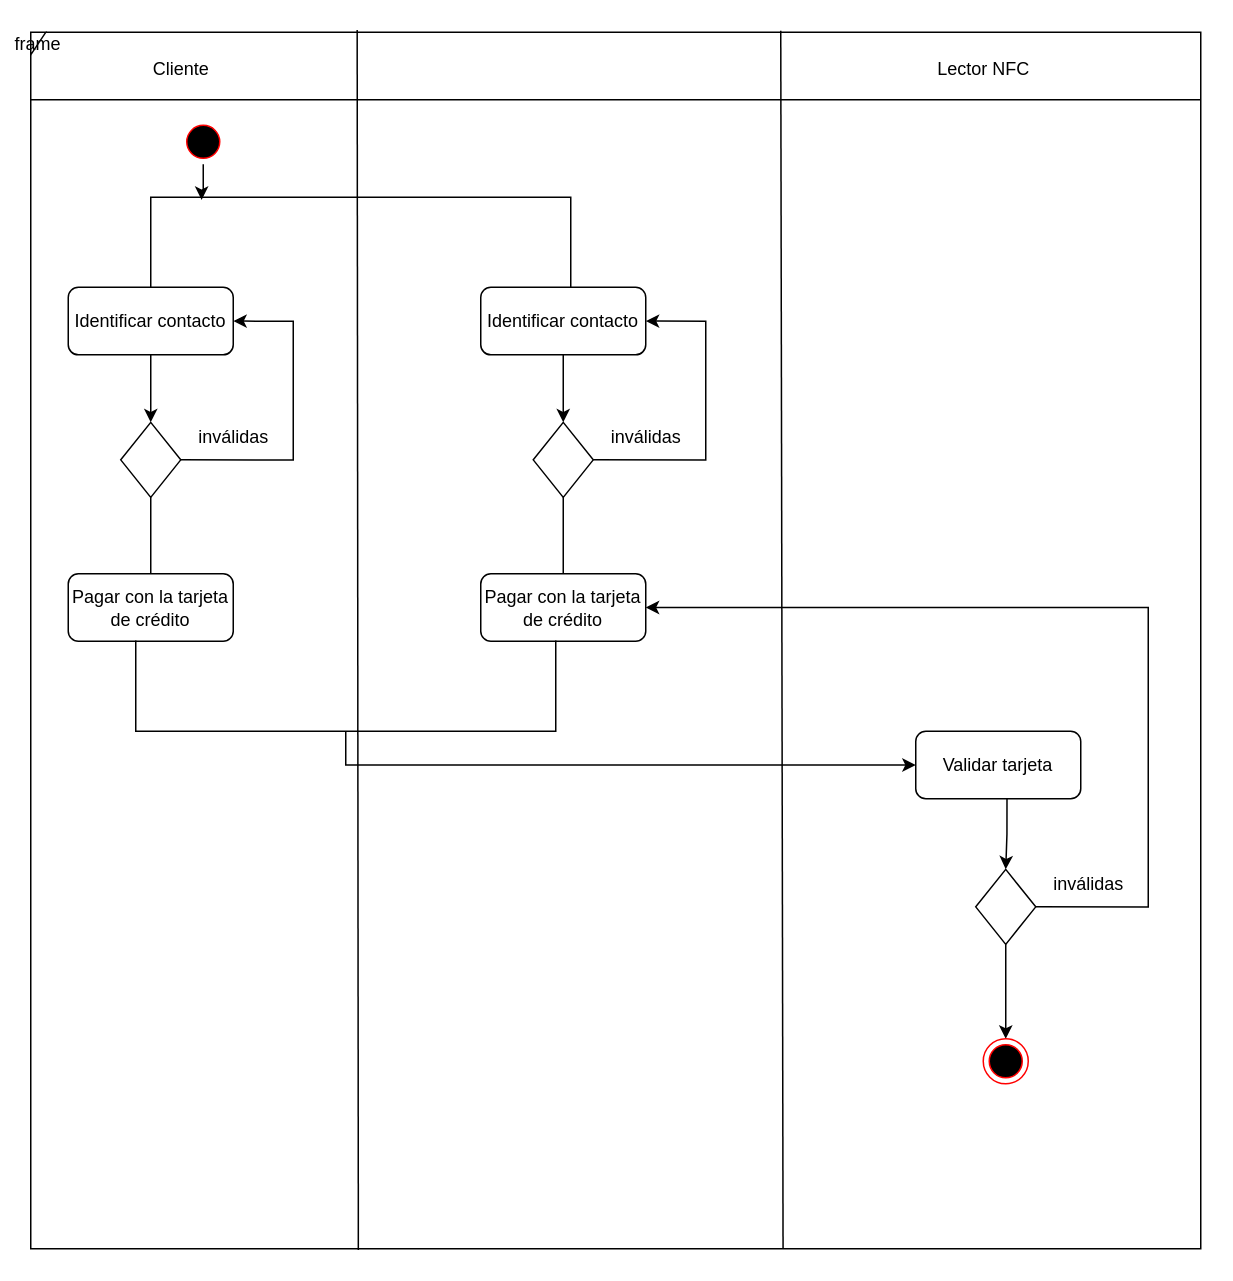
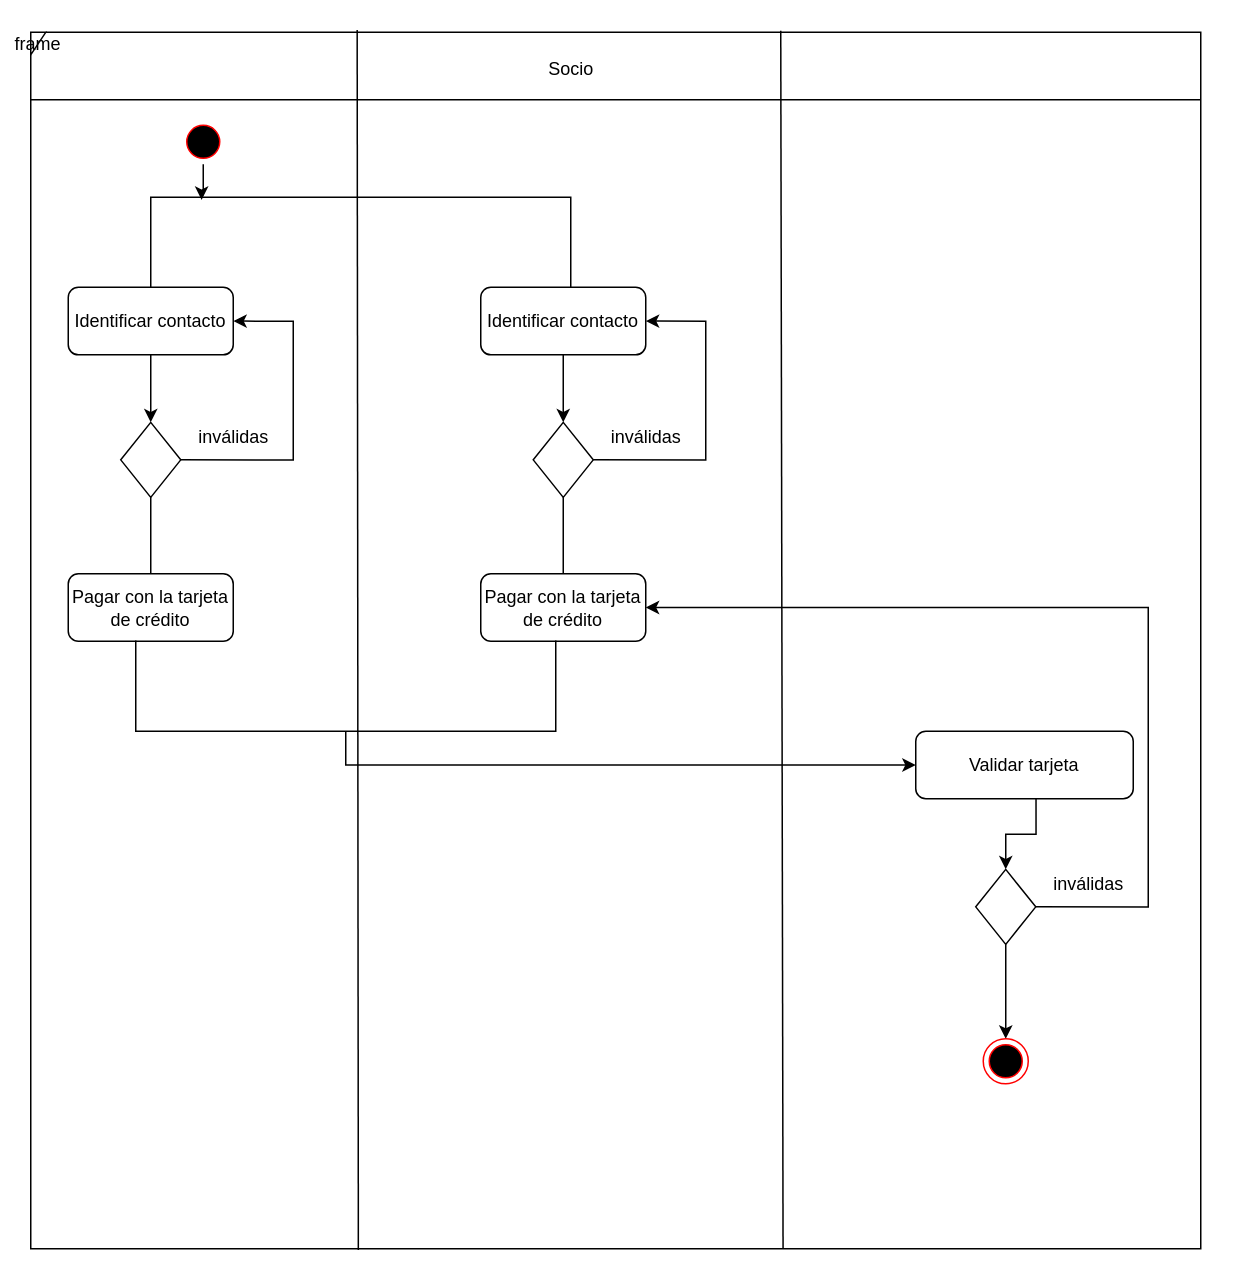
node "Cliente": removed
node "Socio": added
node "Lector NFC": removed
node "Validar tarjeta": size 165x68 -> 218x68
